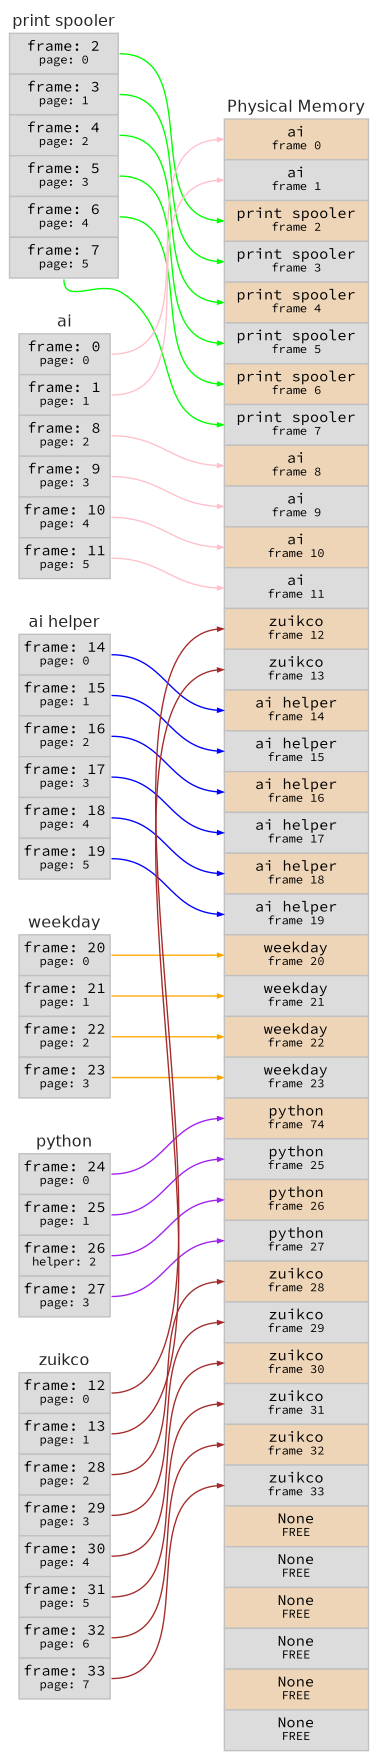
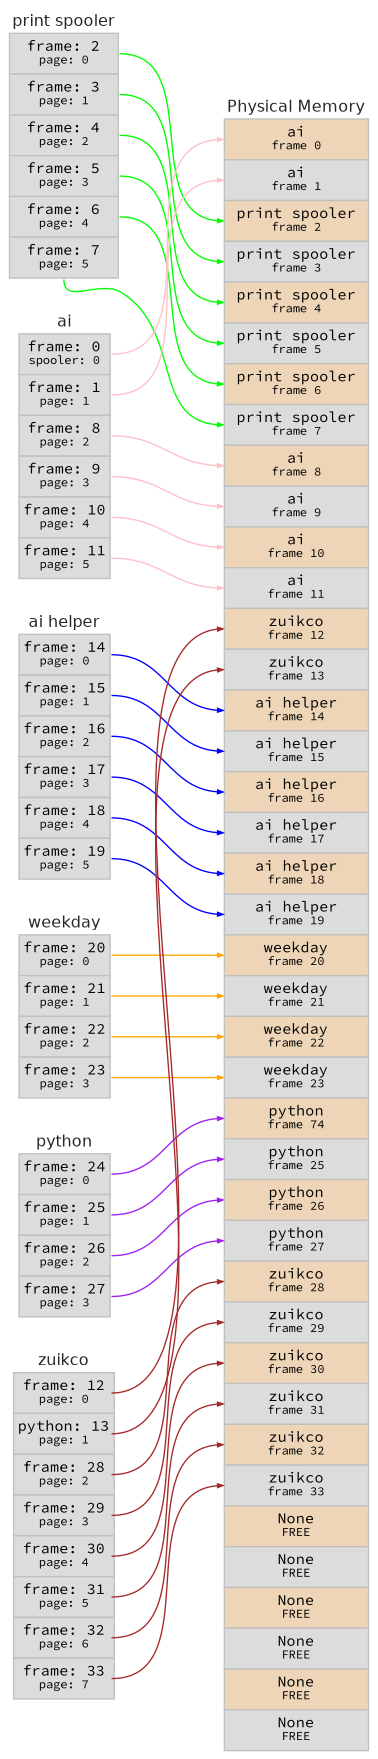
node "ai": text "page: 0" -> "spooler: 0"
node "python": text "helper: 2" -> "page: 2"
node "zuikco": text "frame: 13" -> "python: 13"
